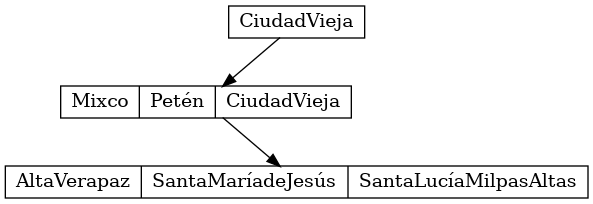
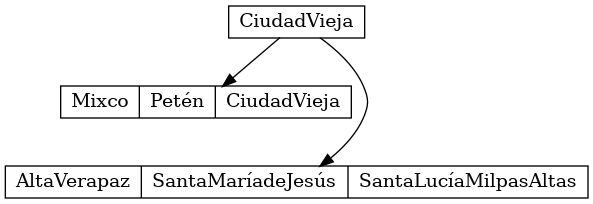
edge "Mixco" -> "AltaVerapaz": now "CiudadVieja" -> "AltaVerapaz"
